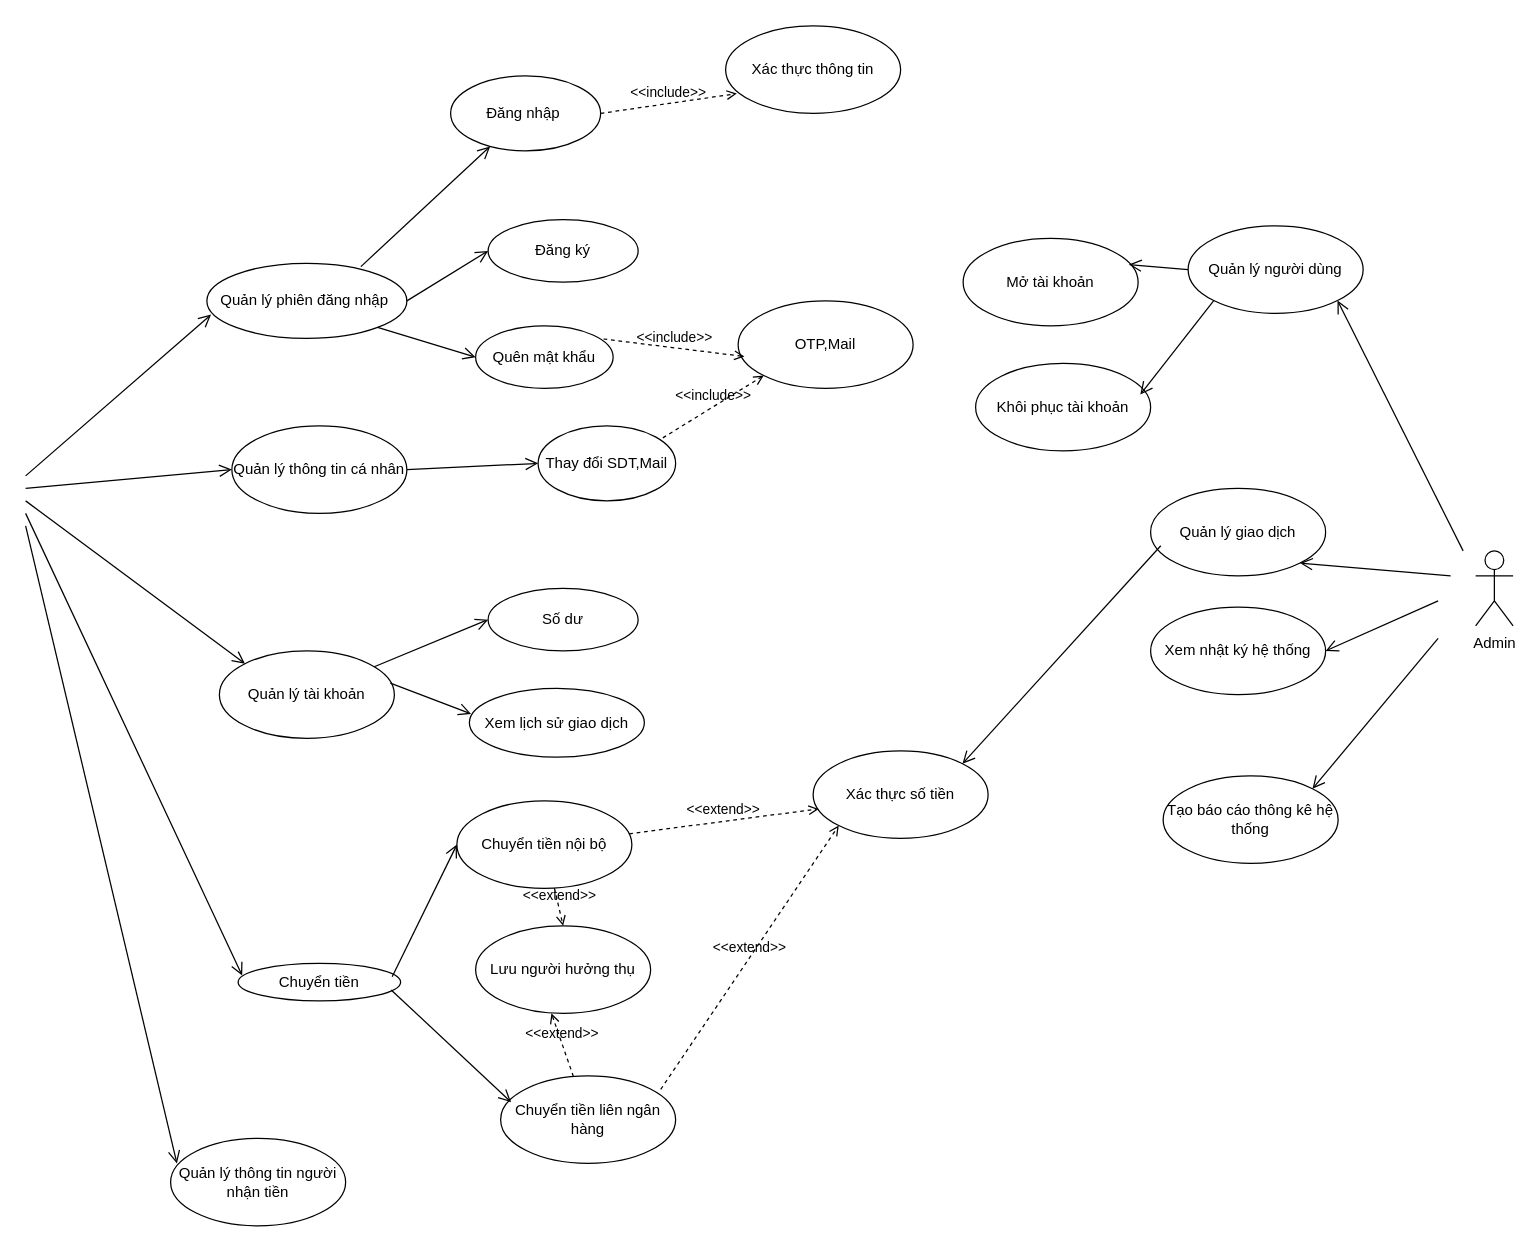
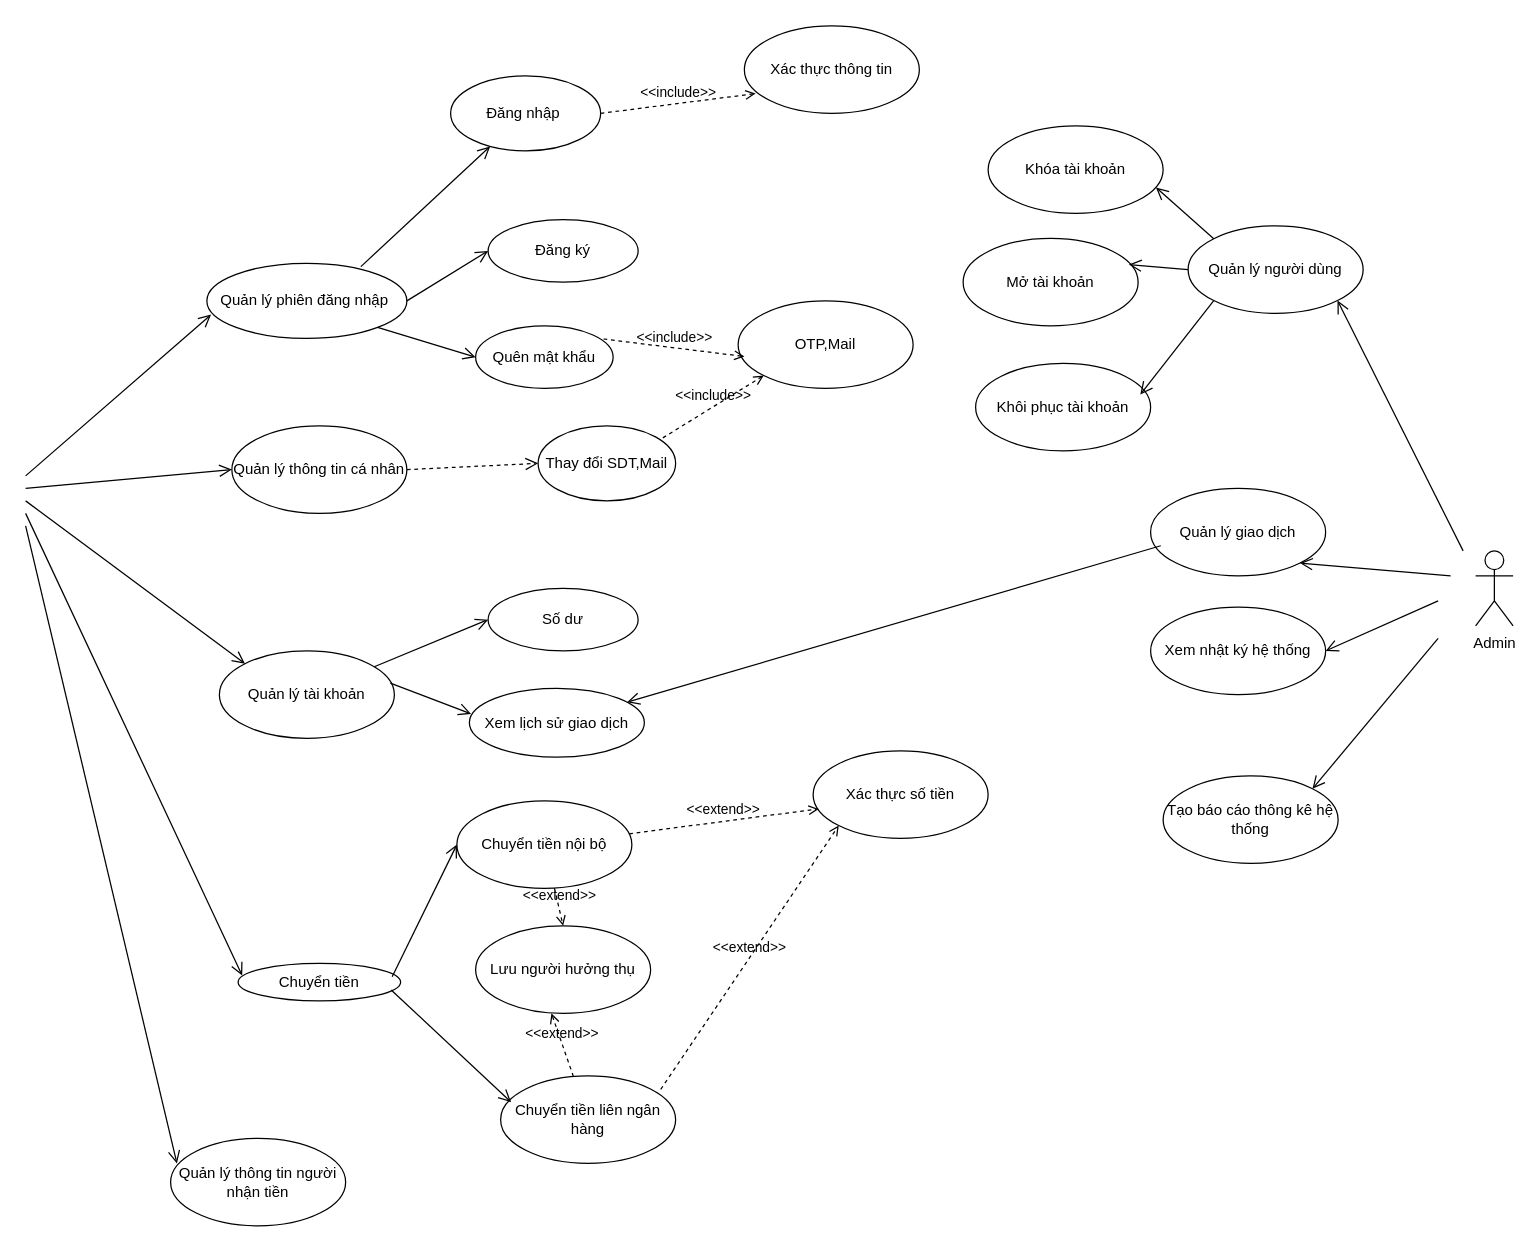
node "Xác thực thông tin": moved (813, 69) -> (832, 69)
node "Khóa tài khoản": added
edge "Quản lý người dùng" -> "Khóa tài khoản": added
edge "Quản lý thông tin cá nhân" -> "Thay đổi SDT,Mail": style solid -> dashed
edge "Quản lý giao dịch" -> "Xác thực số tiền": now "Quản lý giao dịch" -> "Xem lịch sử giao dịch"
